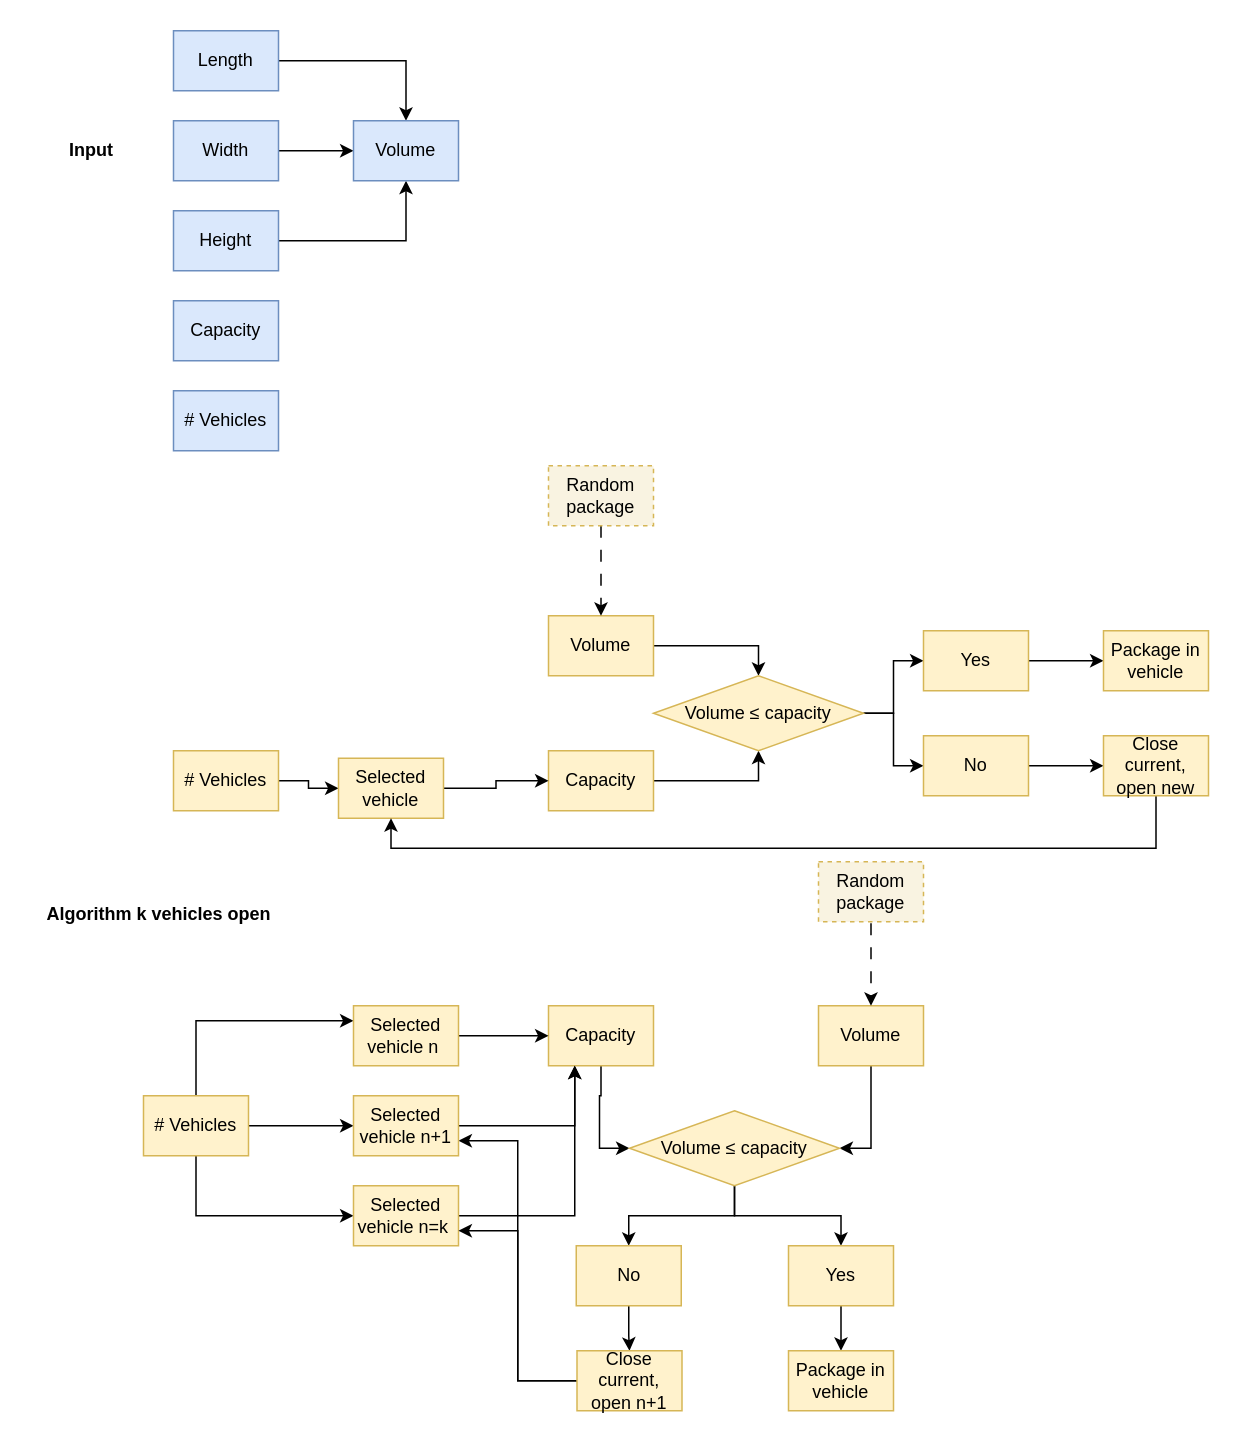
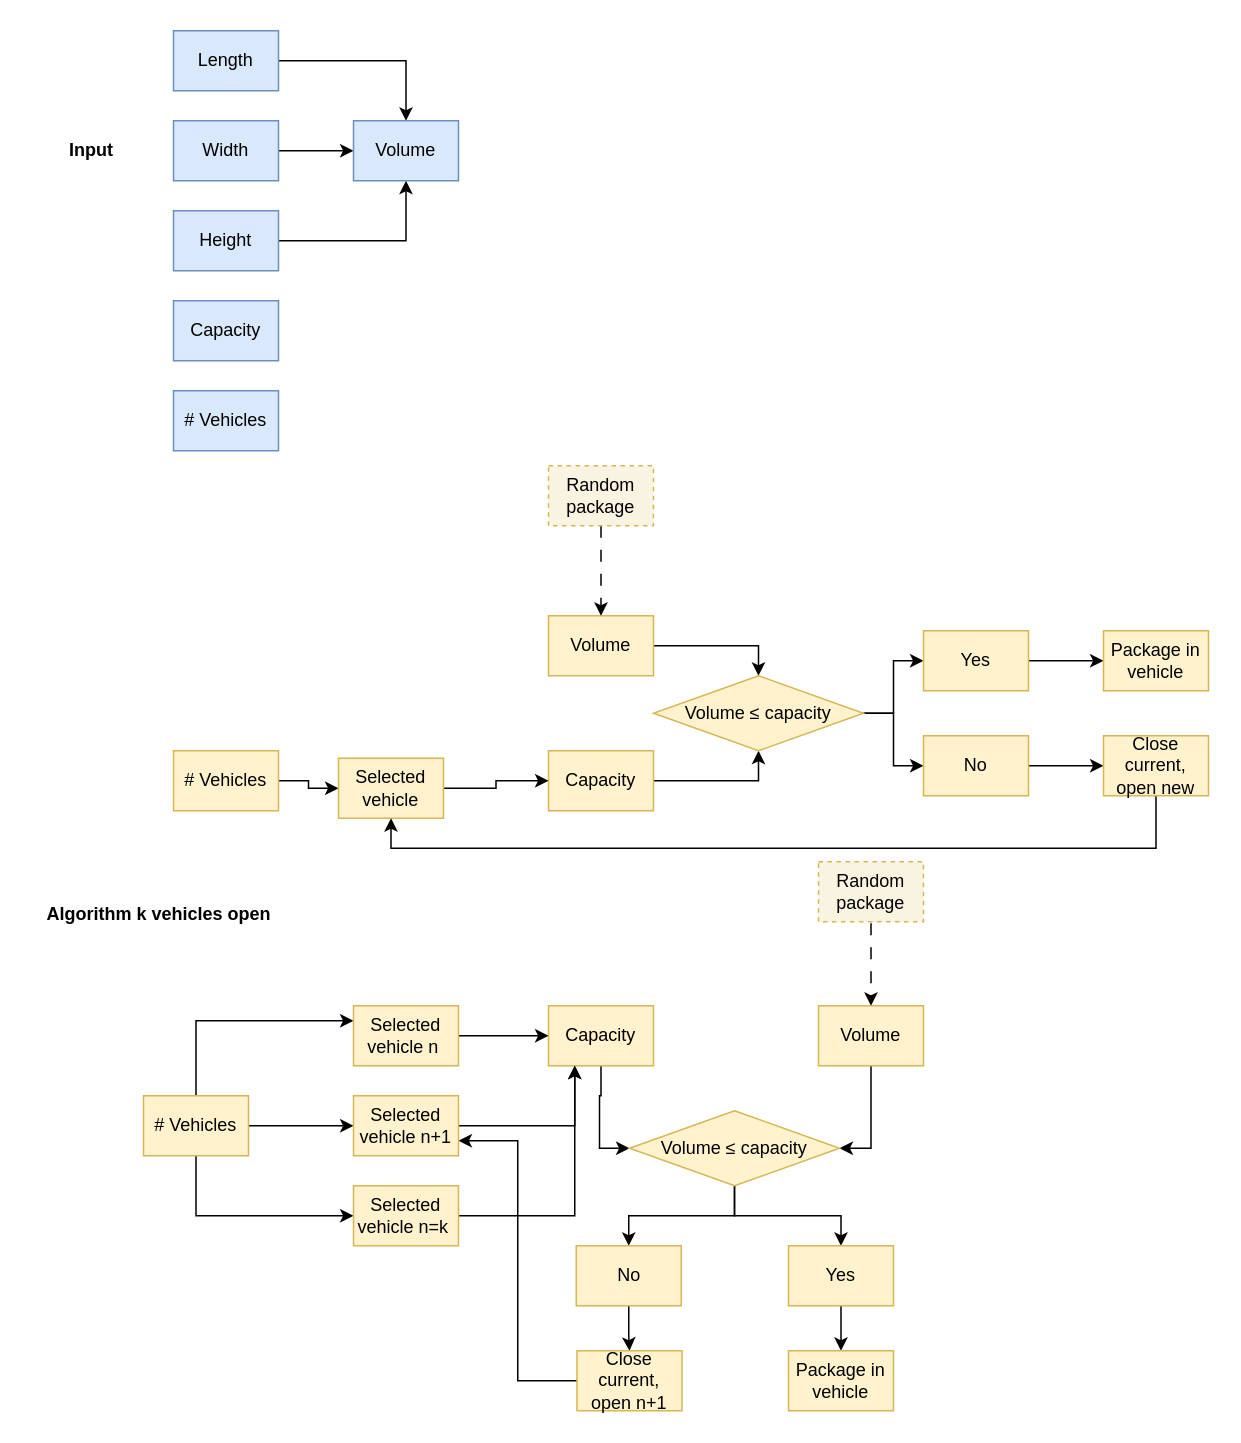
edge "Close current, open n+1" -> "Selected vehicle n=k": removed
